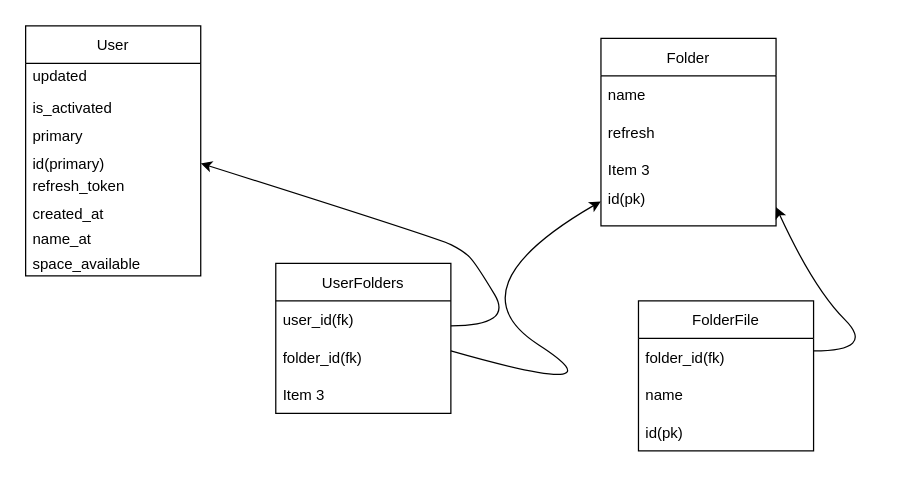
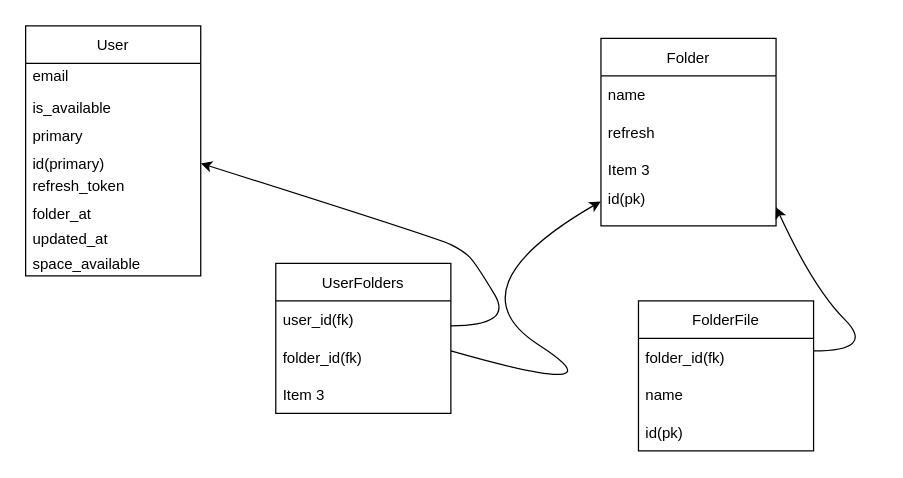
node "updated": label "updated" -> "email"
node "is_activated": label "is_activated" -> "is_available"
node "created_at": label "created_at" -> "folder_at"
node "name_at": label "name_at" -> "updated_at"
